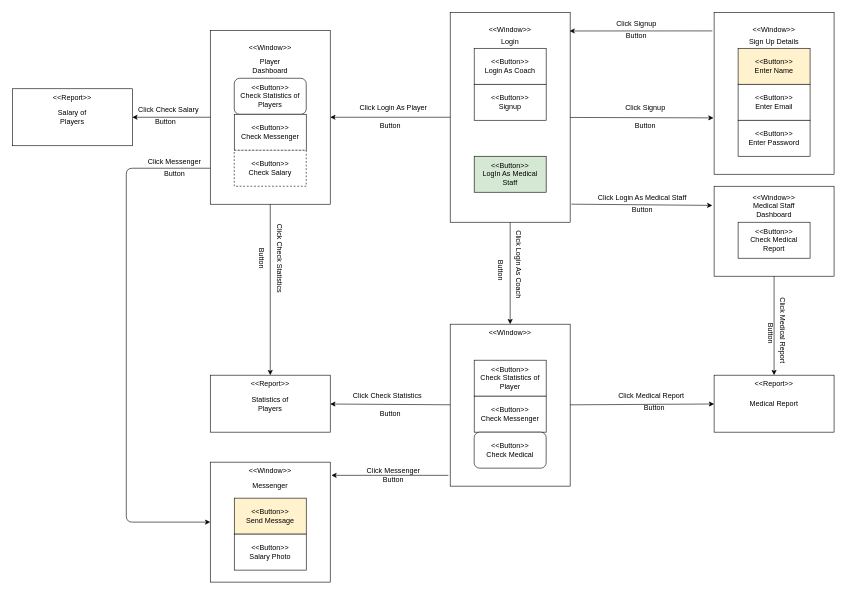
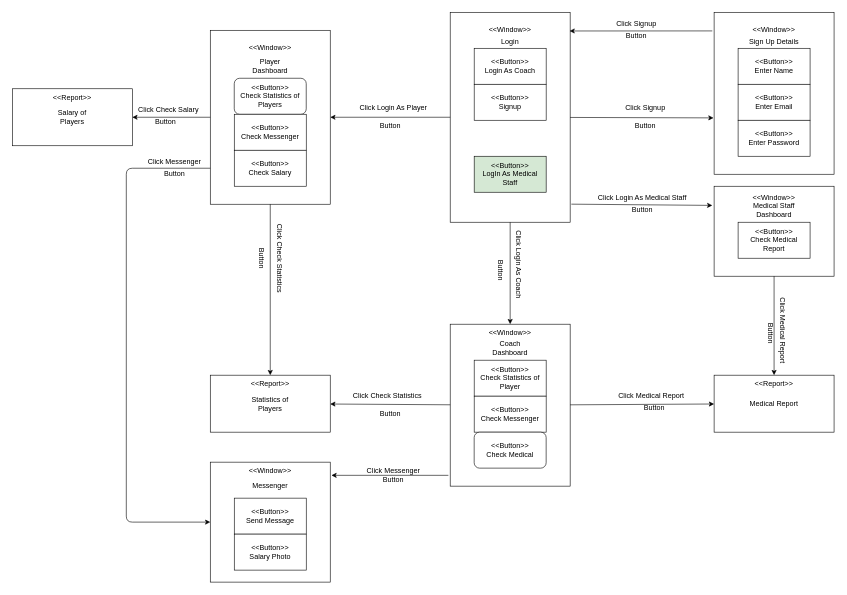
node "<<Button>> Enter Name": fillcolor #fff2cc -> #ffffff
node "<<Button>> Check Salary": style dashed -> solid
node "Coach Dashboard": added
node "<<Button>> Send Message": fillcolor #fff2cc -> #ffffff
